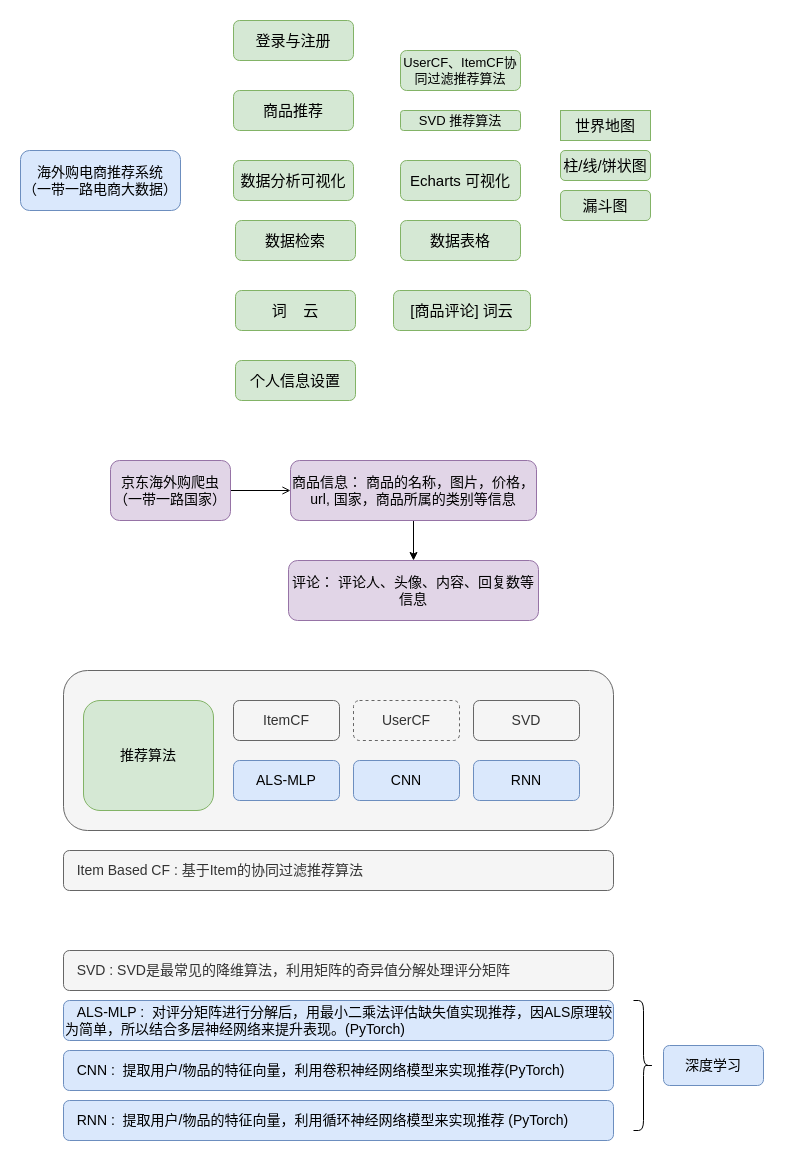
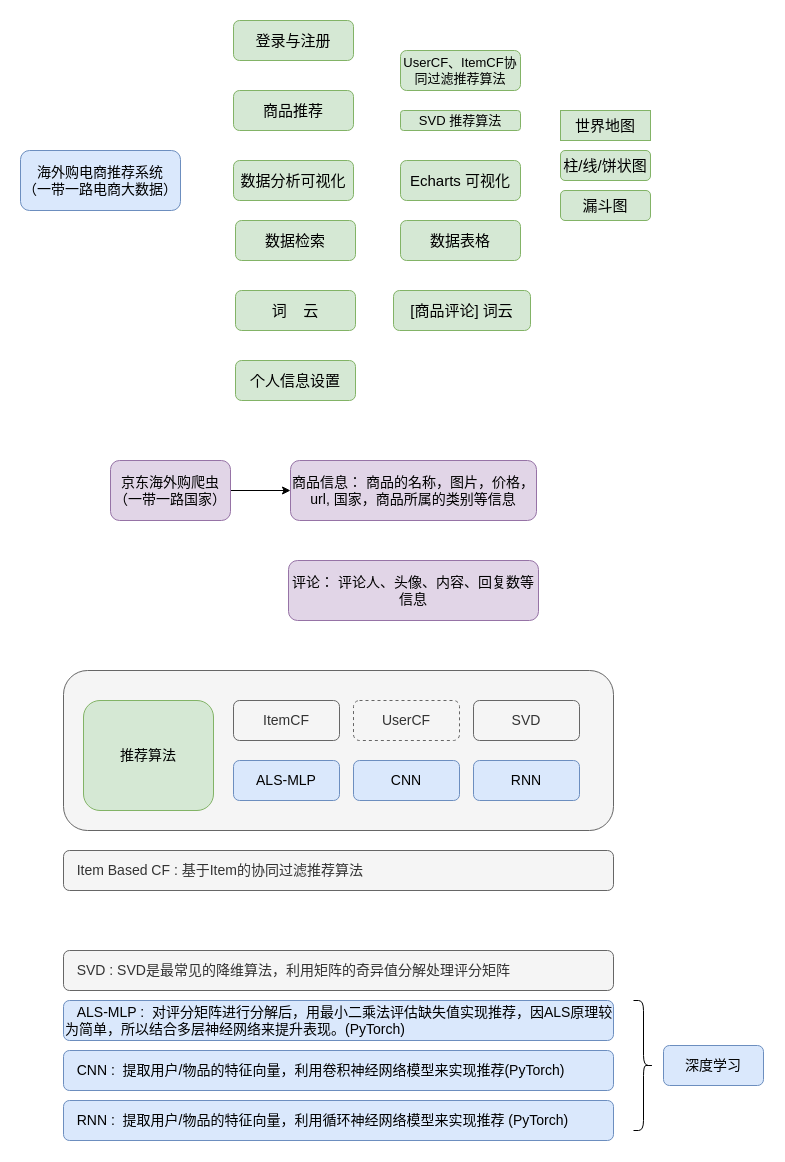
edge "京东海外购爬虫（一带一路国家）" -> "商品信息： 商品的名称，图片，价格，url, 国家，商品所属的类别等信息": arrowhead open -> classic
edge "商品信息： 商品的名称，图片，价格，url, 国家，商品所属的类别等信息" -> "评论： 评论人、头像、内容、回复数等信息": removed
